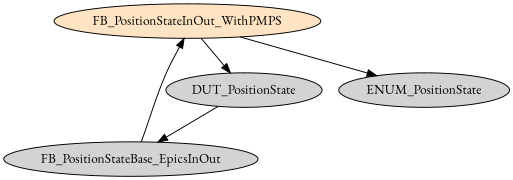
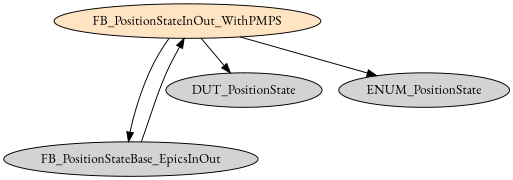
edge "DUT_PositionState" -> "FB_PositionStateBase_EpicsInOut": now "FB_PositionStateInOut_WithPMPS" -> "FB_PositionStateBase_EpicsInOut"
